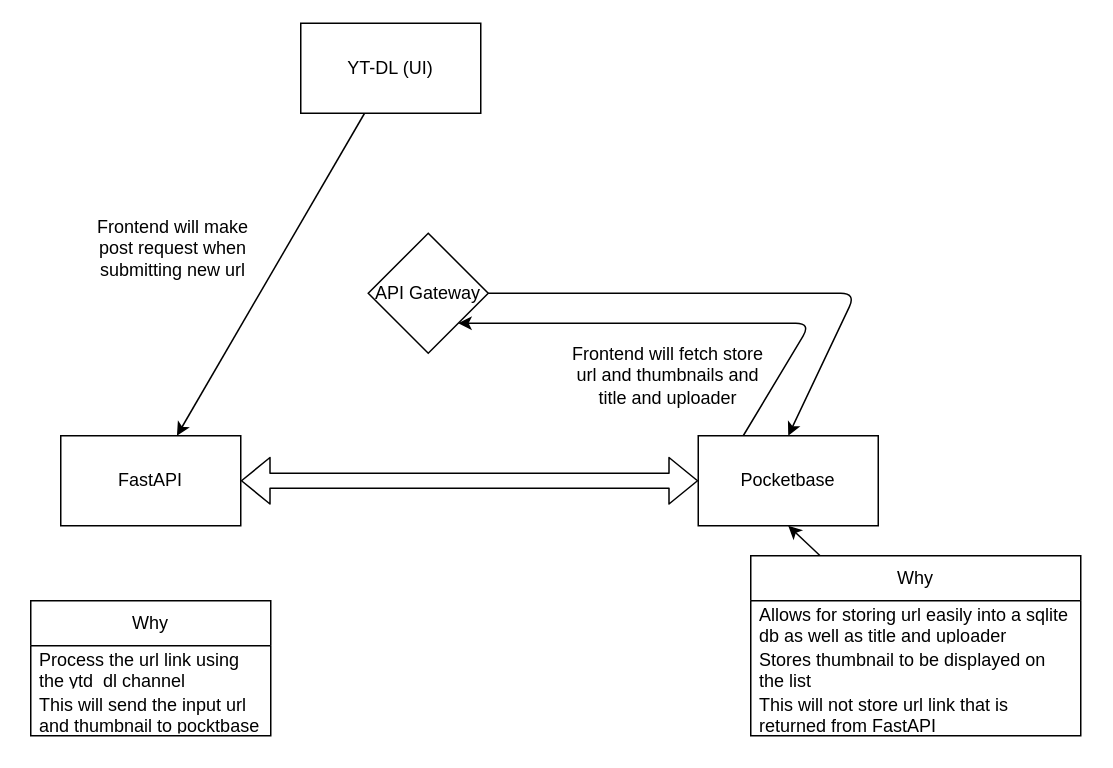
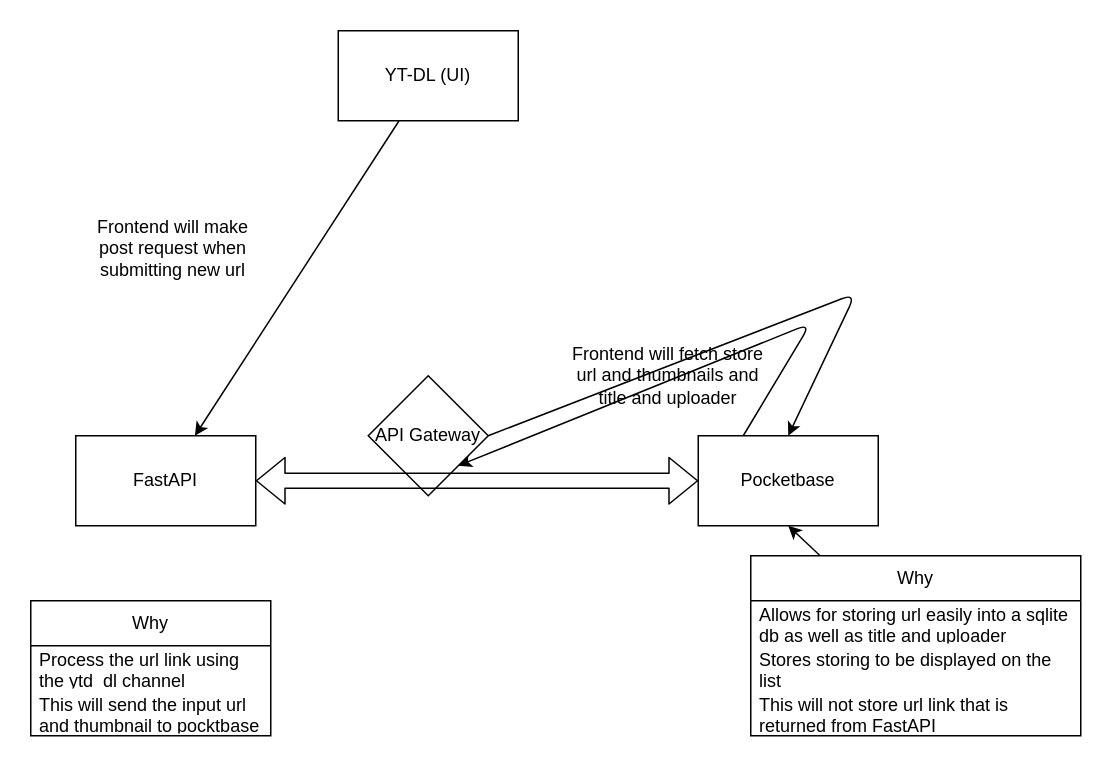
node "YT-DL (UI)": moved (391, 68) -> (428, 76)
node "API Gateway": moved (428, 293) -> (428, 436)
node "FastAPI": moved (151, 481) -> (166, 481)
node "Stores thumbnail to be displayed on the list": label "Stores thumbnail to be displayed on the list" -> "Stores storing to be displayed on the list"
